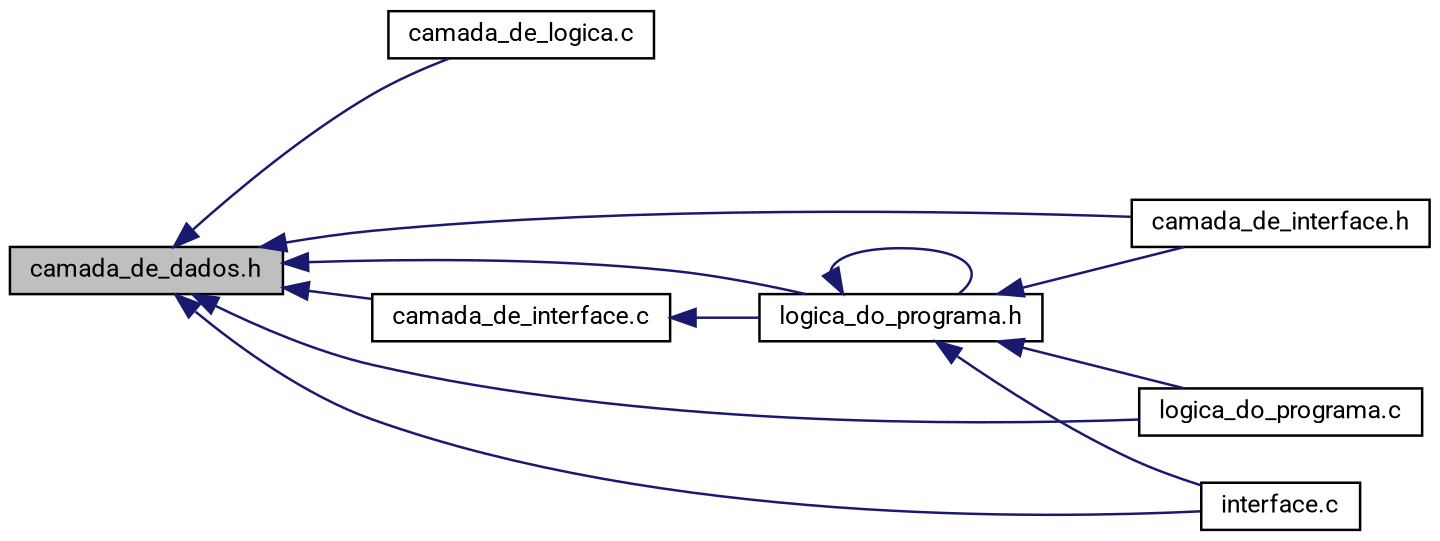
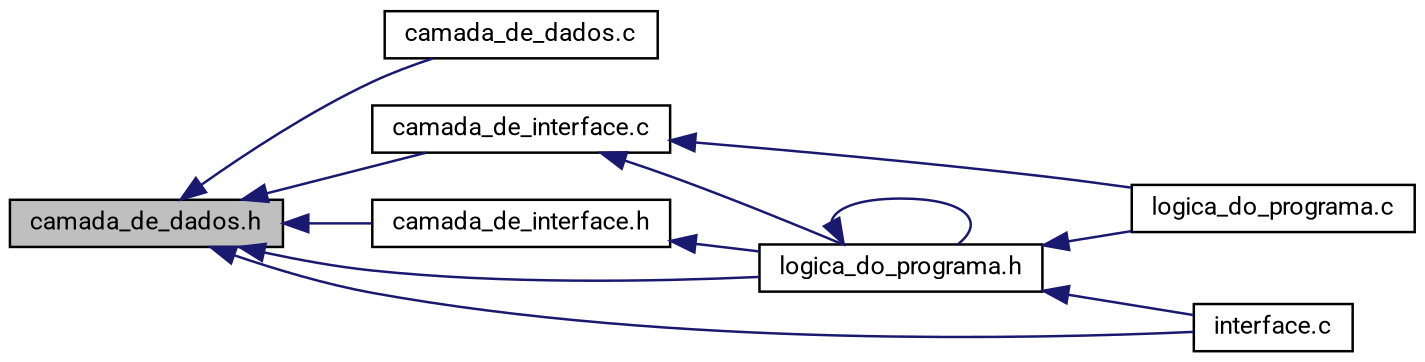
node "camada_de_logica.c": label "camada_de_logica.c" -> "camada_de_dados.c"
edge "camada_de_interface.h" -> "logica_do_programa.h": reversed
edge "logica_do_programa.c" -> "camada_de_dados.h": now "logica_do_programa.c" -> "camada_de_interface.c"
